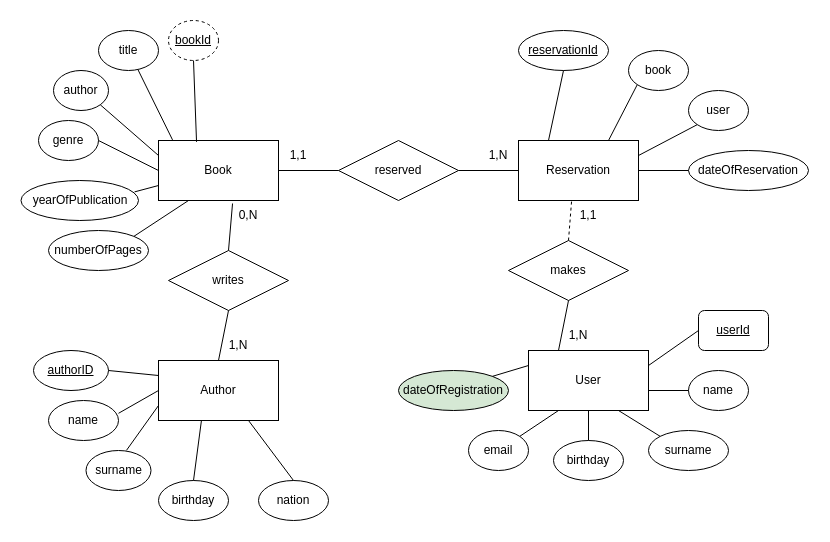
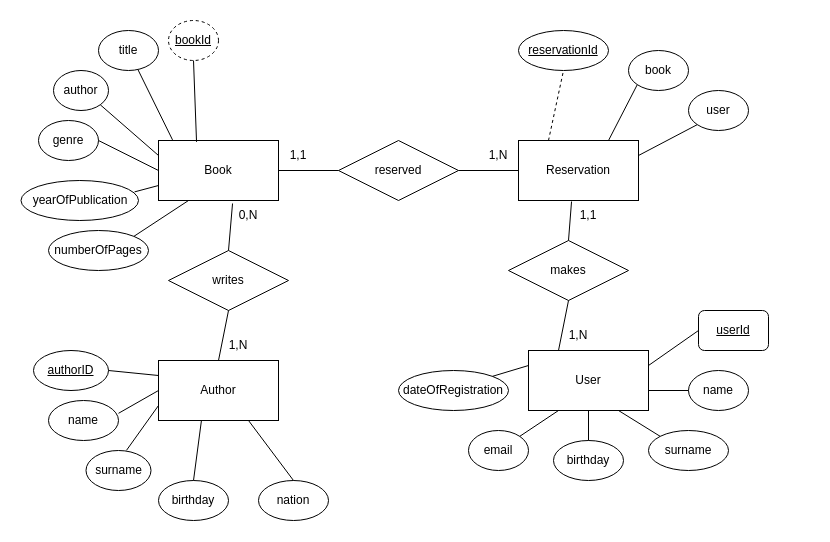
edge "reservationId" -- "Reservation": style solid -> dashed
edge "Reservation" -- "dateOfReservation": removed
node "dateOfReservation": removed
edge "Reservation" -- "makes": style dashed -> solid
node "dateOfRegistration": fillcolor #d5e8d4 -> #ffffff
